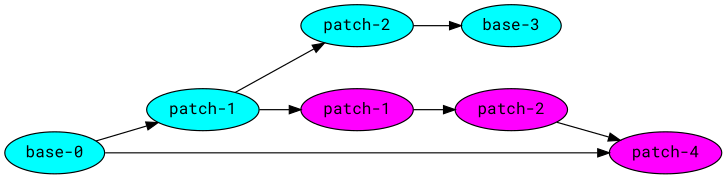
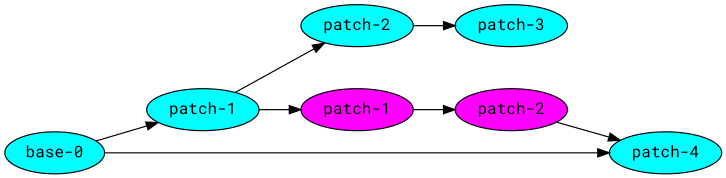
node "base-3": label "base-3" -> "patch-3"
node "patch-4": fillcolor magenta -> cyan
